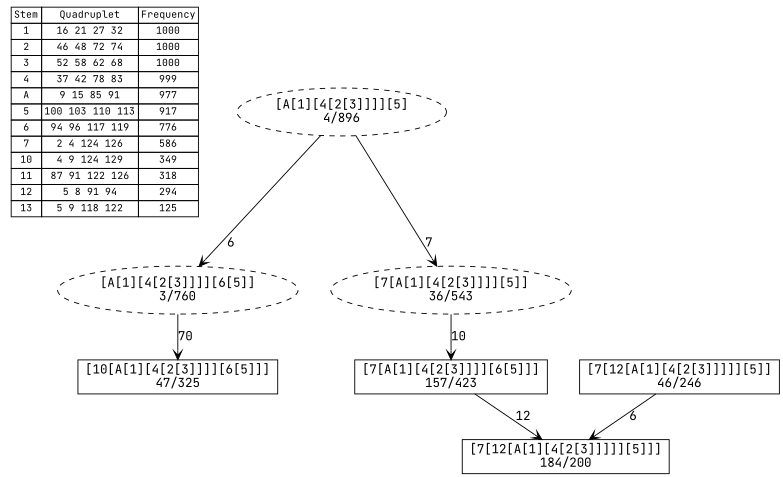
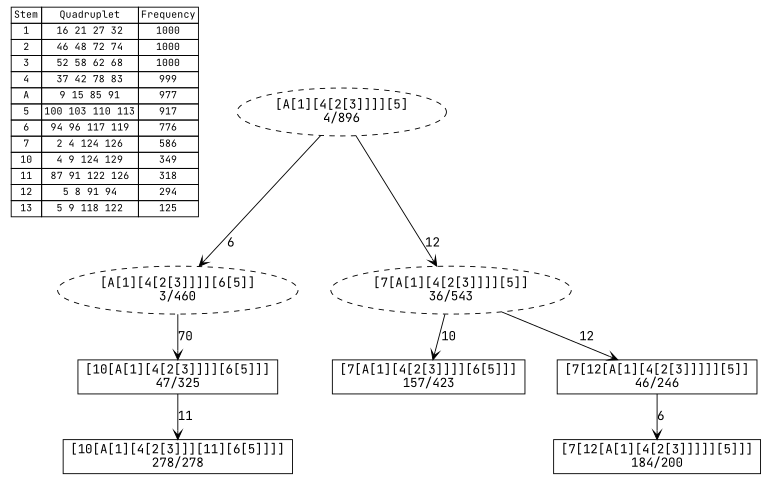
edge "[A[1][4[2[3]]]][5] 4/896" -> "[7[A[1][4[2[3]]]][5]] 36/543": label "7 " -> "12 "
node "[A[1][4[2[3]]]][6[5]] 3/760": label "[A[1][4[2[3]]]][6[5]] 3/760" -> "[A[1][4[2[3]]]][6[5]] 3/460"
edge "[7[A[1][4[2[3]]]][5]] 36/543" -> "[7[12[A[1][4[2[3]]]]][5]] 46/246": added, label "12"
edge "[7[A[1][4[2[3]]]][6[5]]] 157/423" -> "[7[12[A[1][4[2[3]]]]][5]]] 184/200": removed, label "12"
node "[10[A[1][4[2[3]]][11][6[5]]]] 278/278": added
